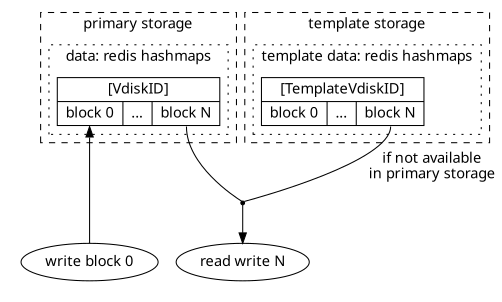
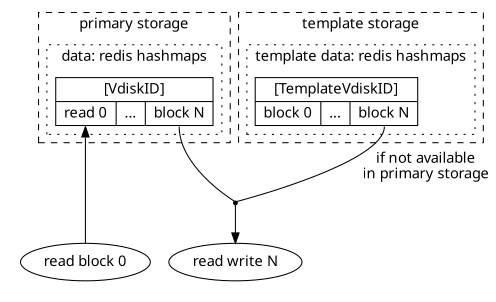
node "[VdiskID]": text "block 0" -> "read 0"
node "write block 0": label "write block 0" -> "read block 0"
